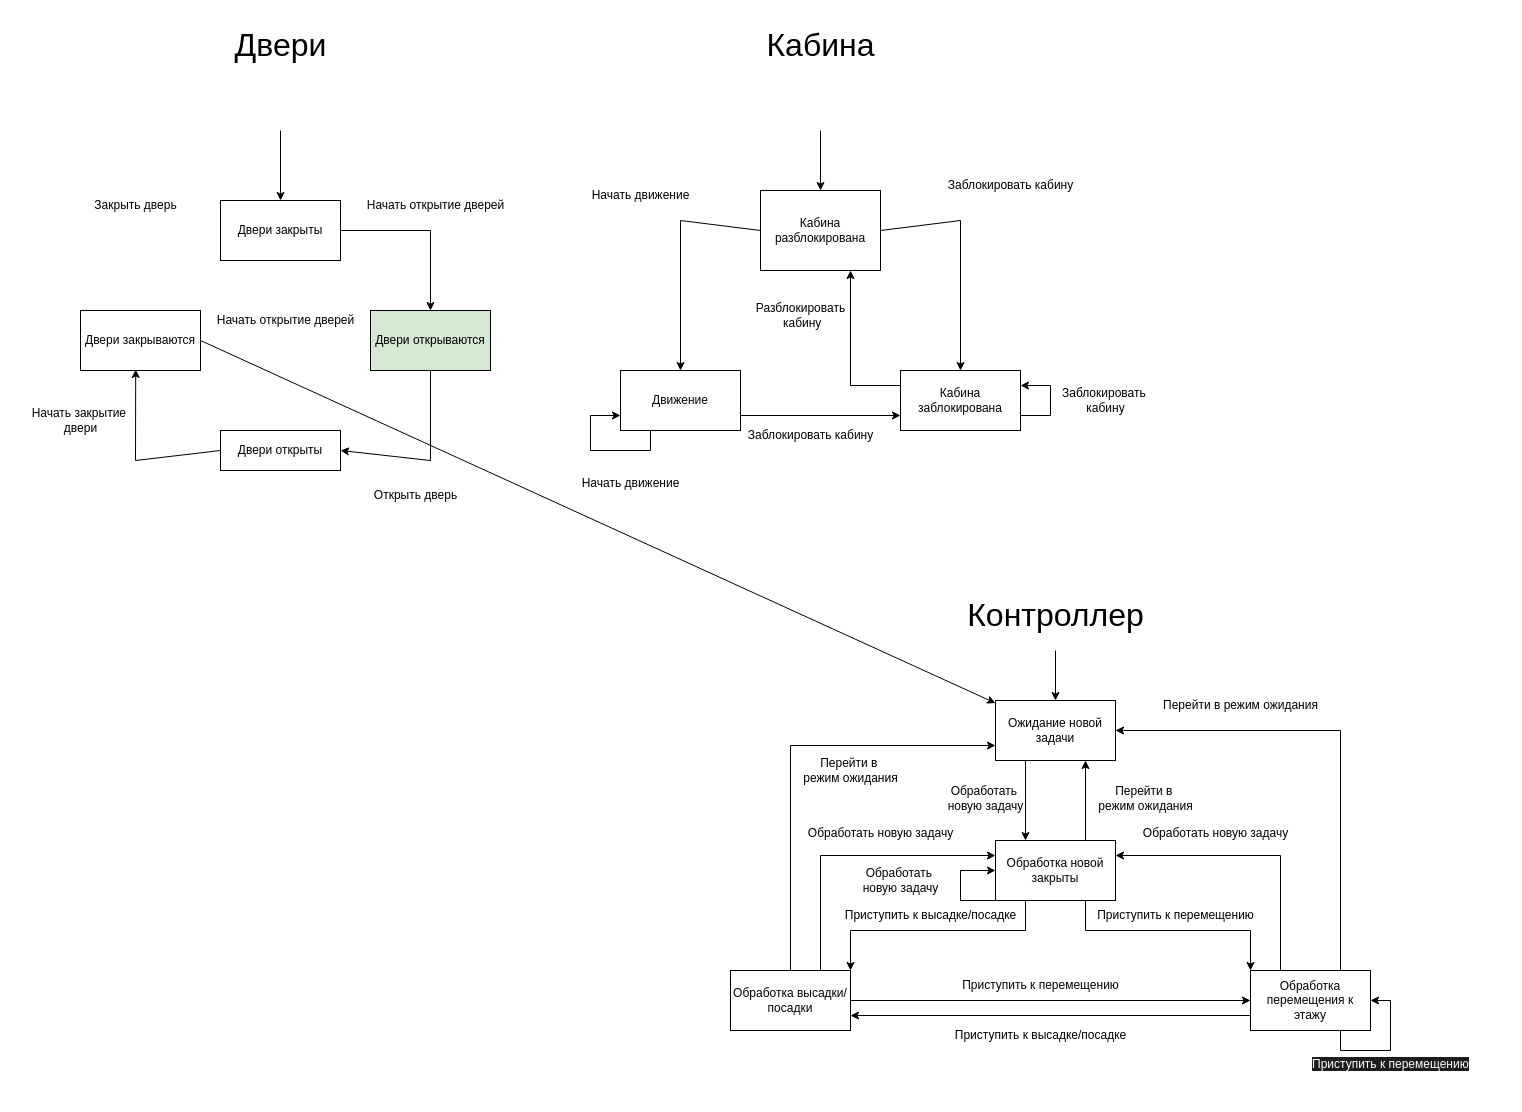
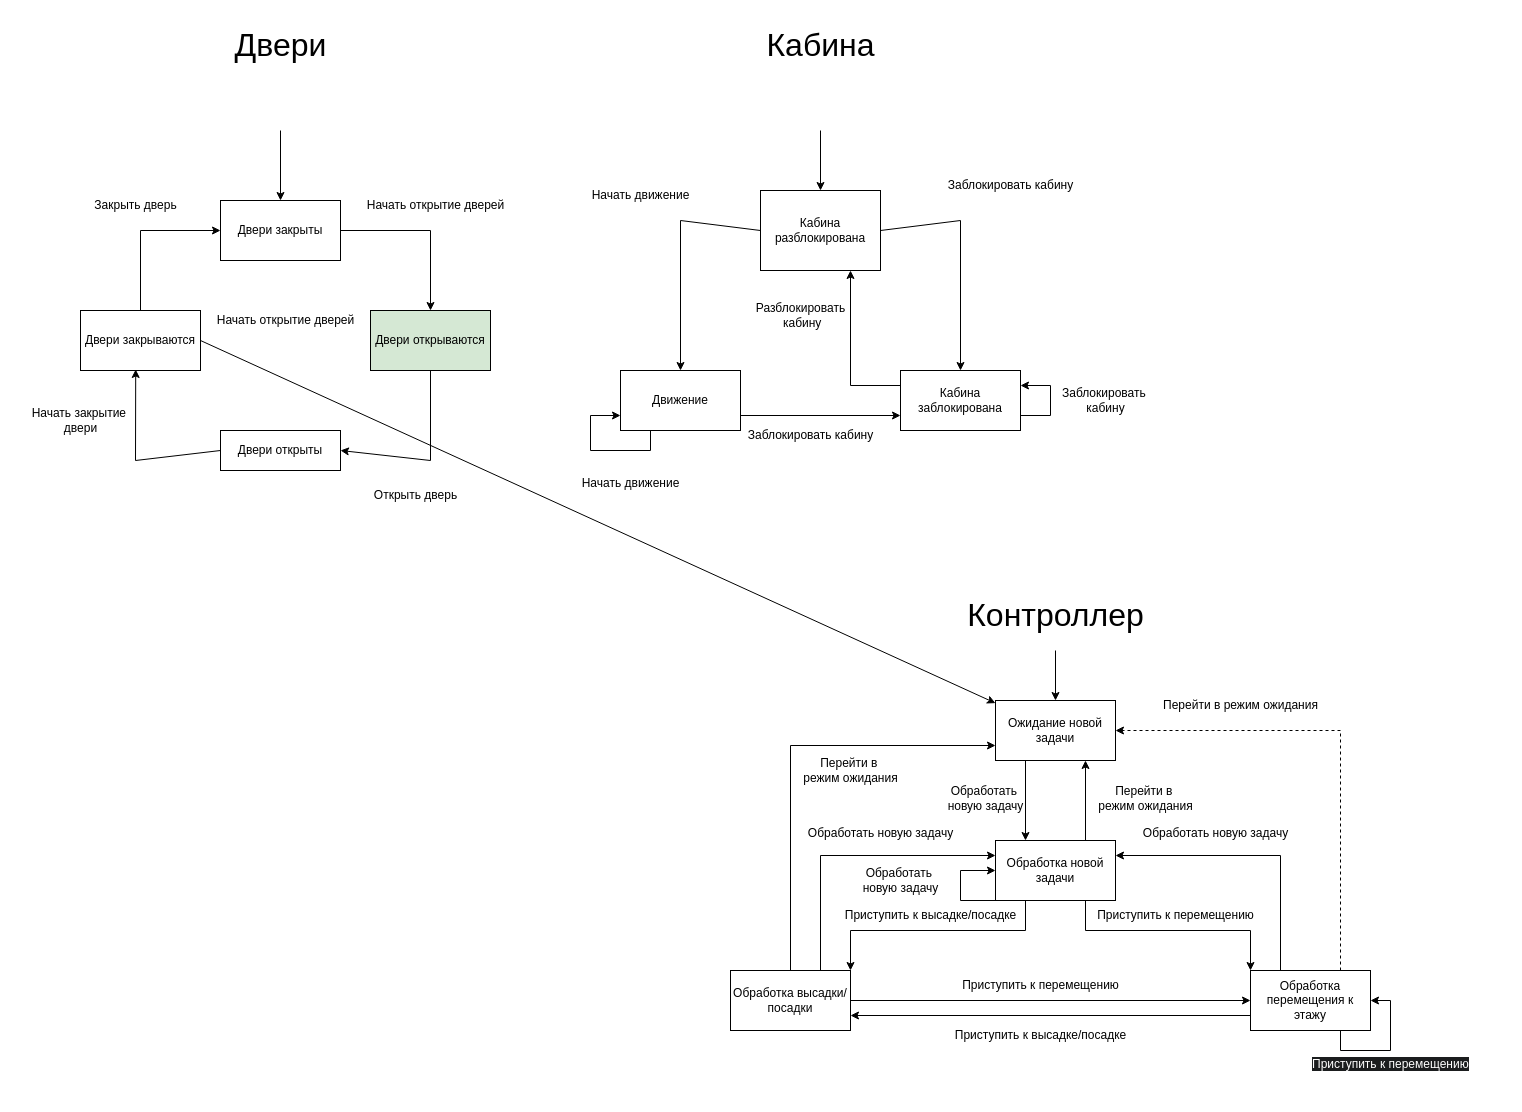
edge "Двери закрываются" -> "Двери закрыты": added
edge "Обработка перемещения к этажу" -> "Ожидание новой задачи": style solid -> dashed
node "Обработка новой закрыты": label "Обработка новой закрыты" -> "Обработка новой задачи"
